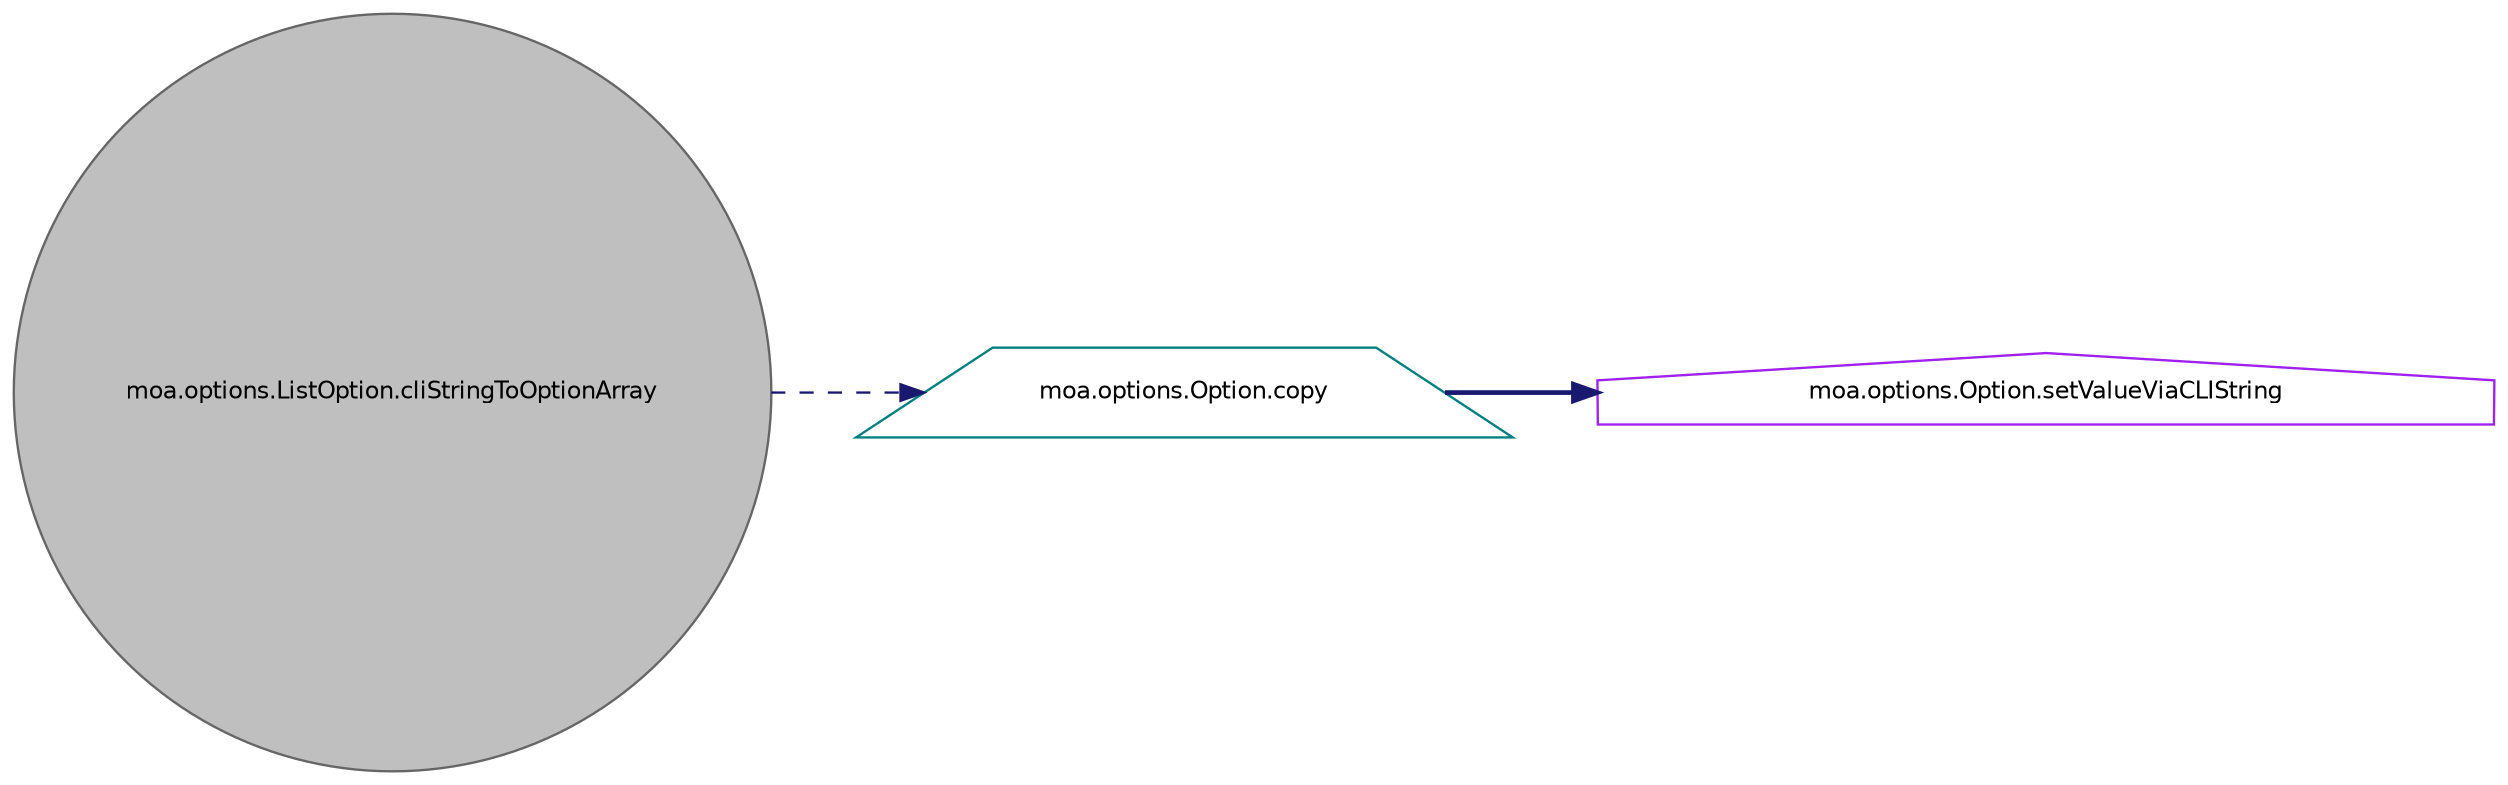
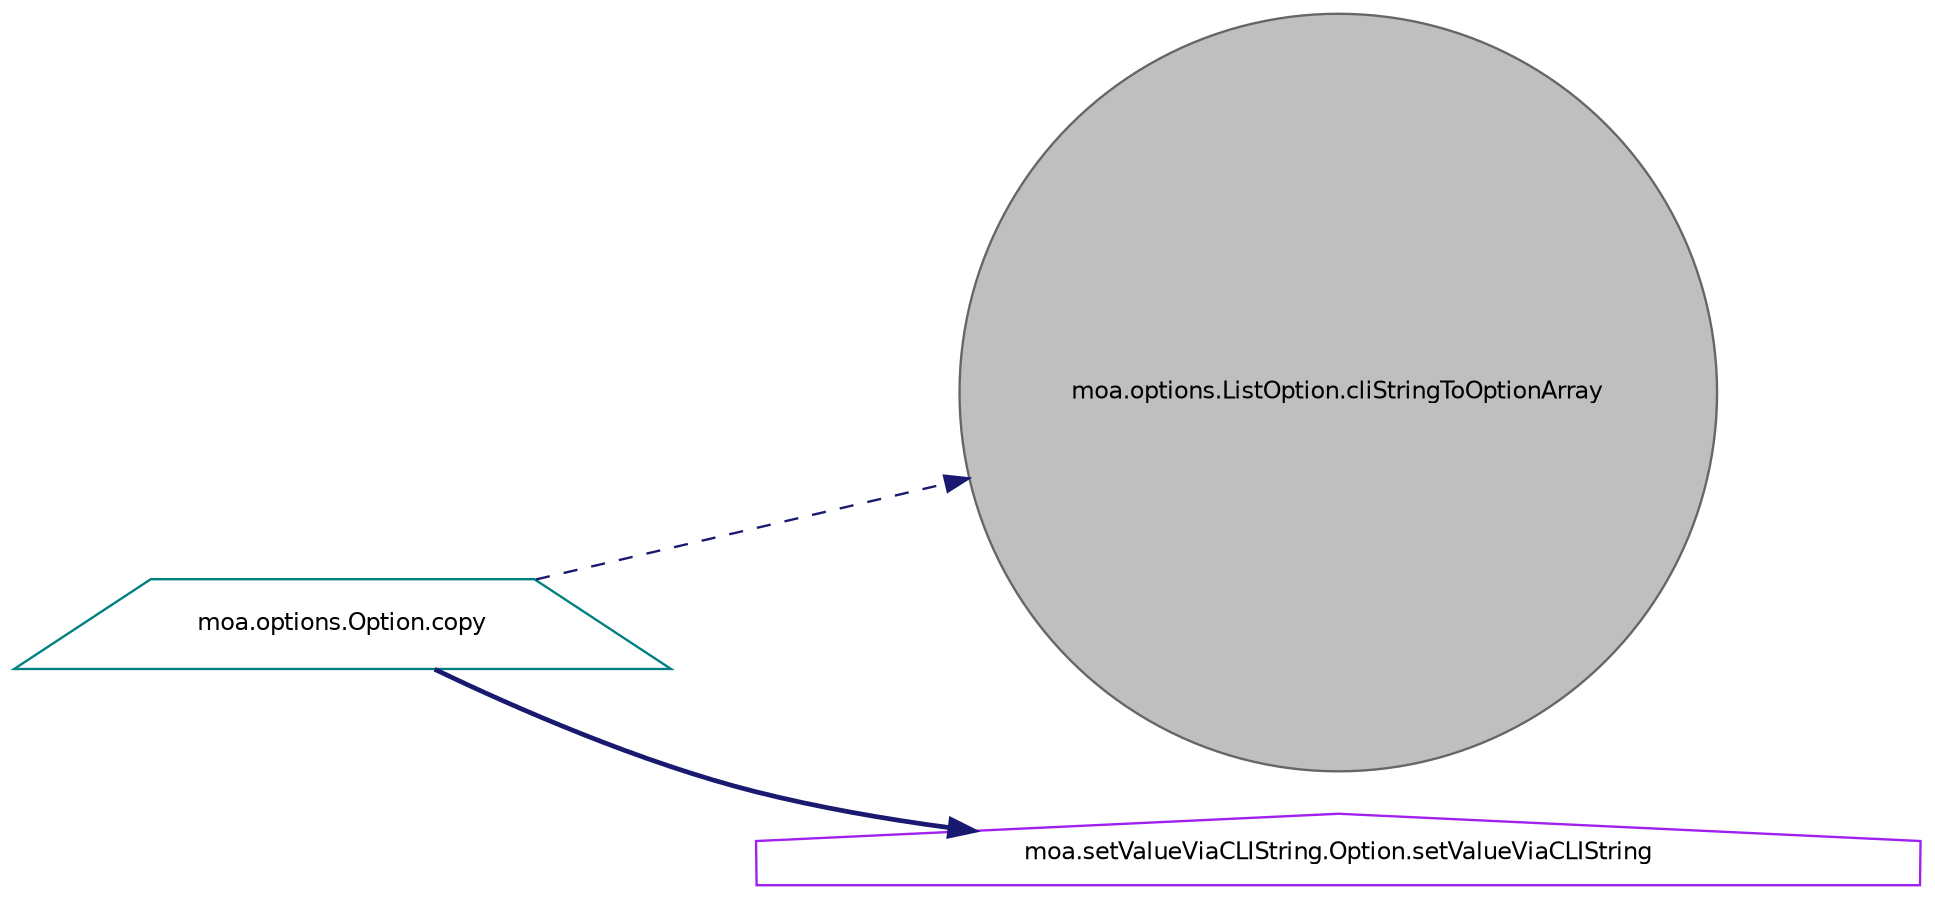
edge "moa.options.ListOption.cliStringToOptionArray" -> "moa.options.Option.copy": reversed
node "moa.options.Option.setValueViaCLIString": label "moa.options.Option.setValueViaCLIString" -> "moa.setValueViaCLIString.Option.setValueViaCLIString"
